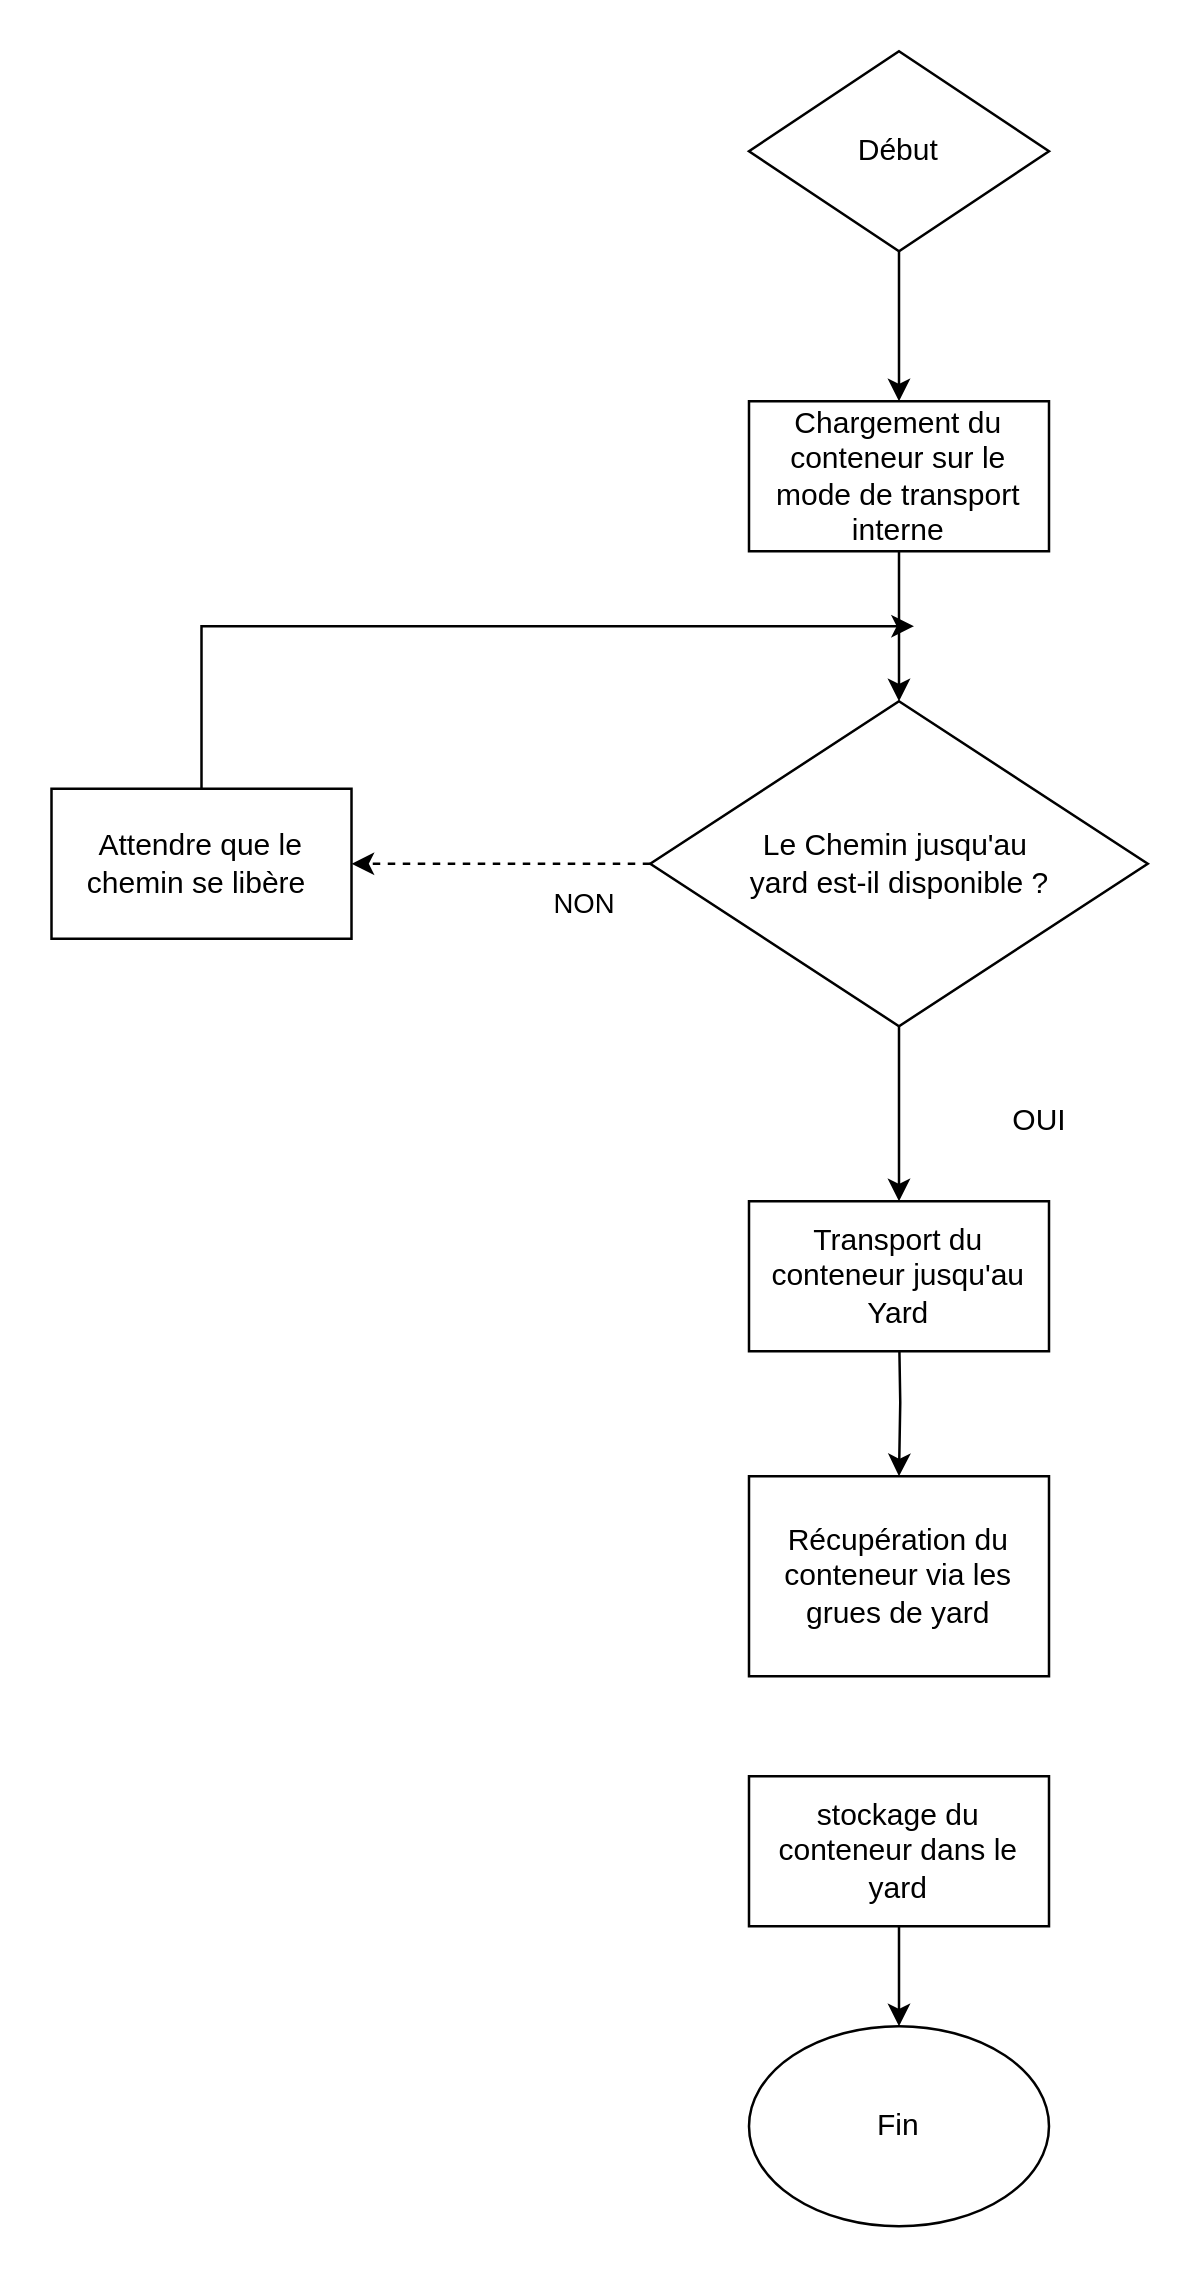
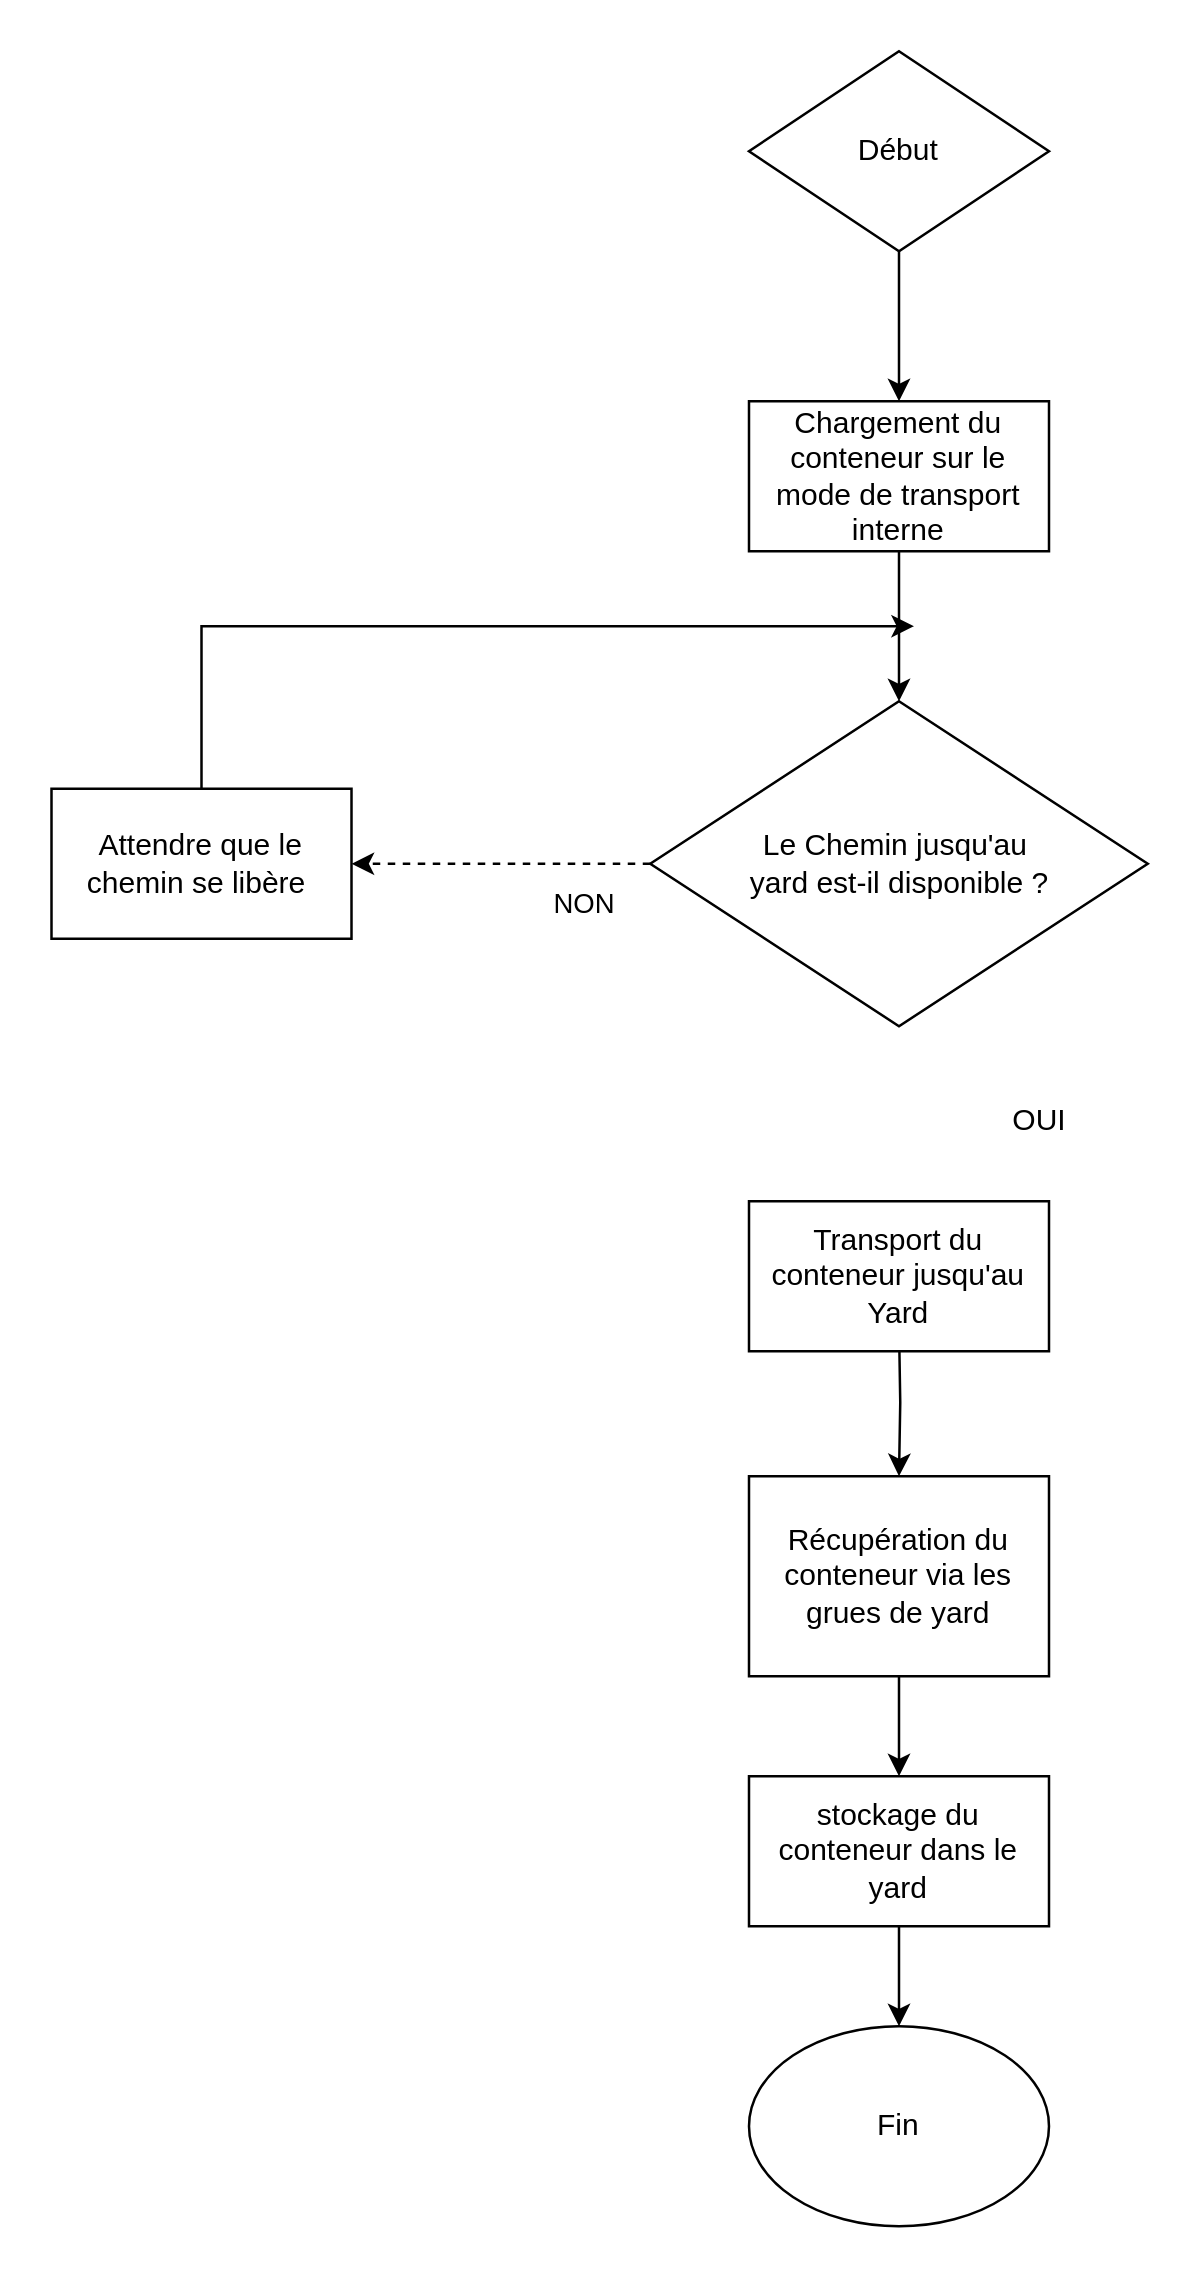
edge "Le Chemin jusqu'au yard est-il disponible ?" -> "Transport du conteneur jusqu'au Yard": removed
edge "Récupération du conteneur via les grues de yard" -> "stockage du conteneur dans le yard": added
